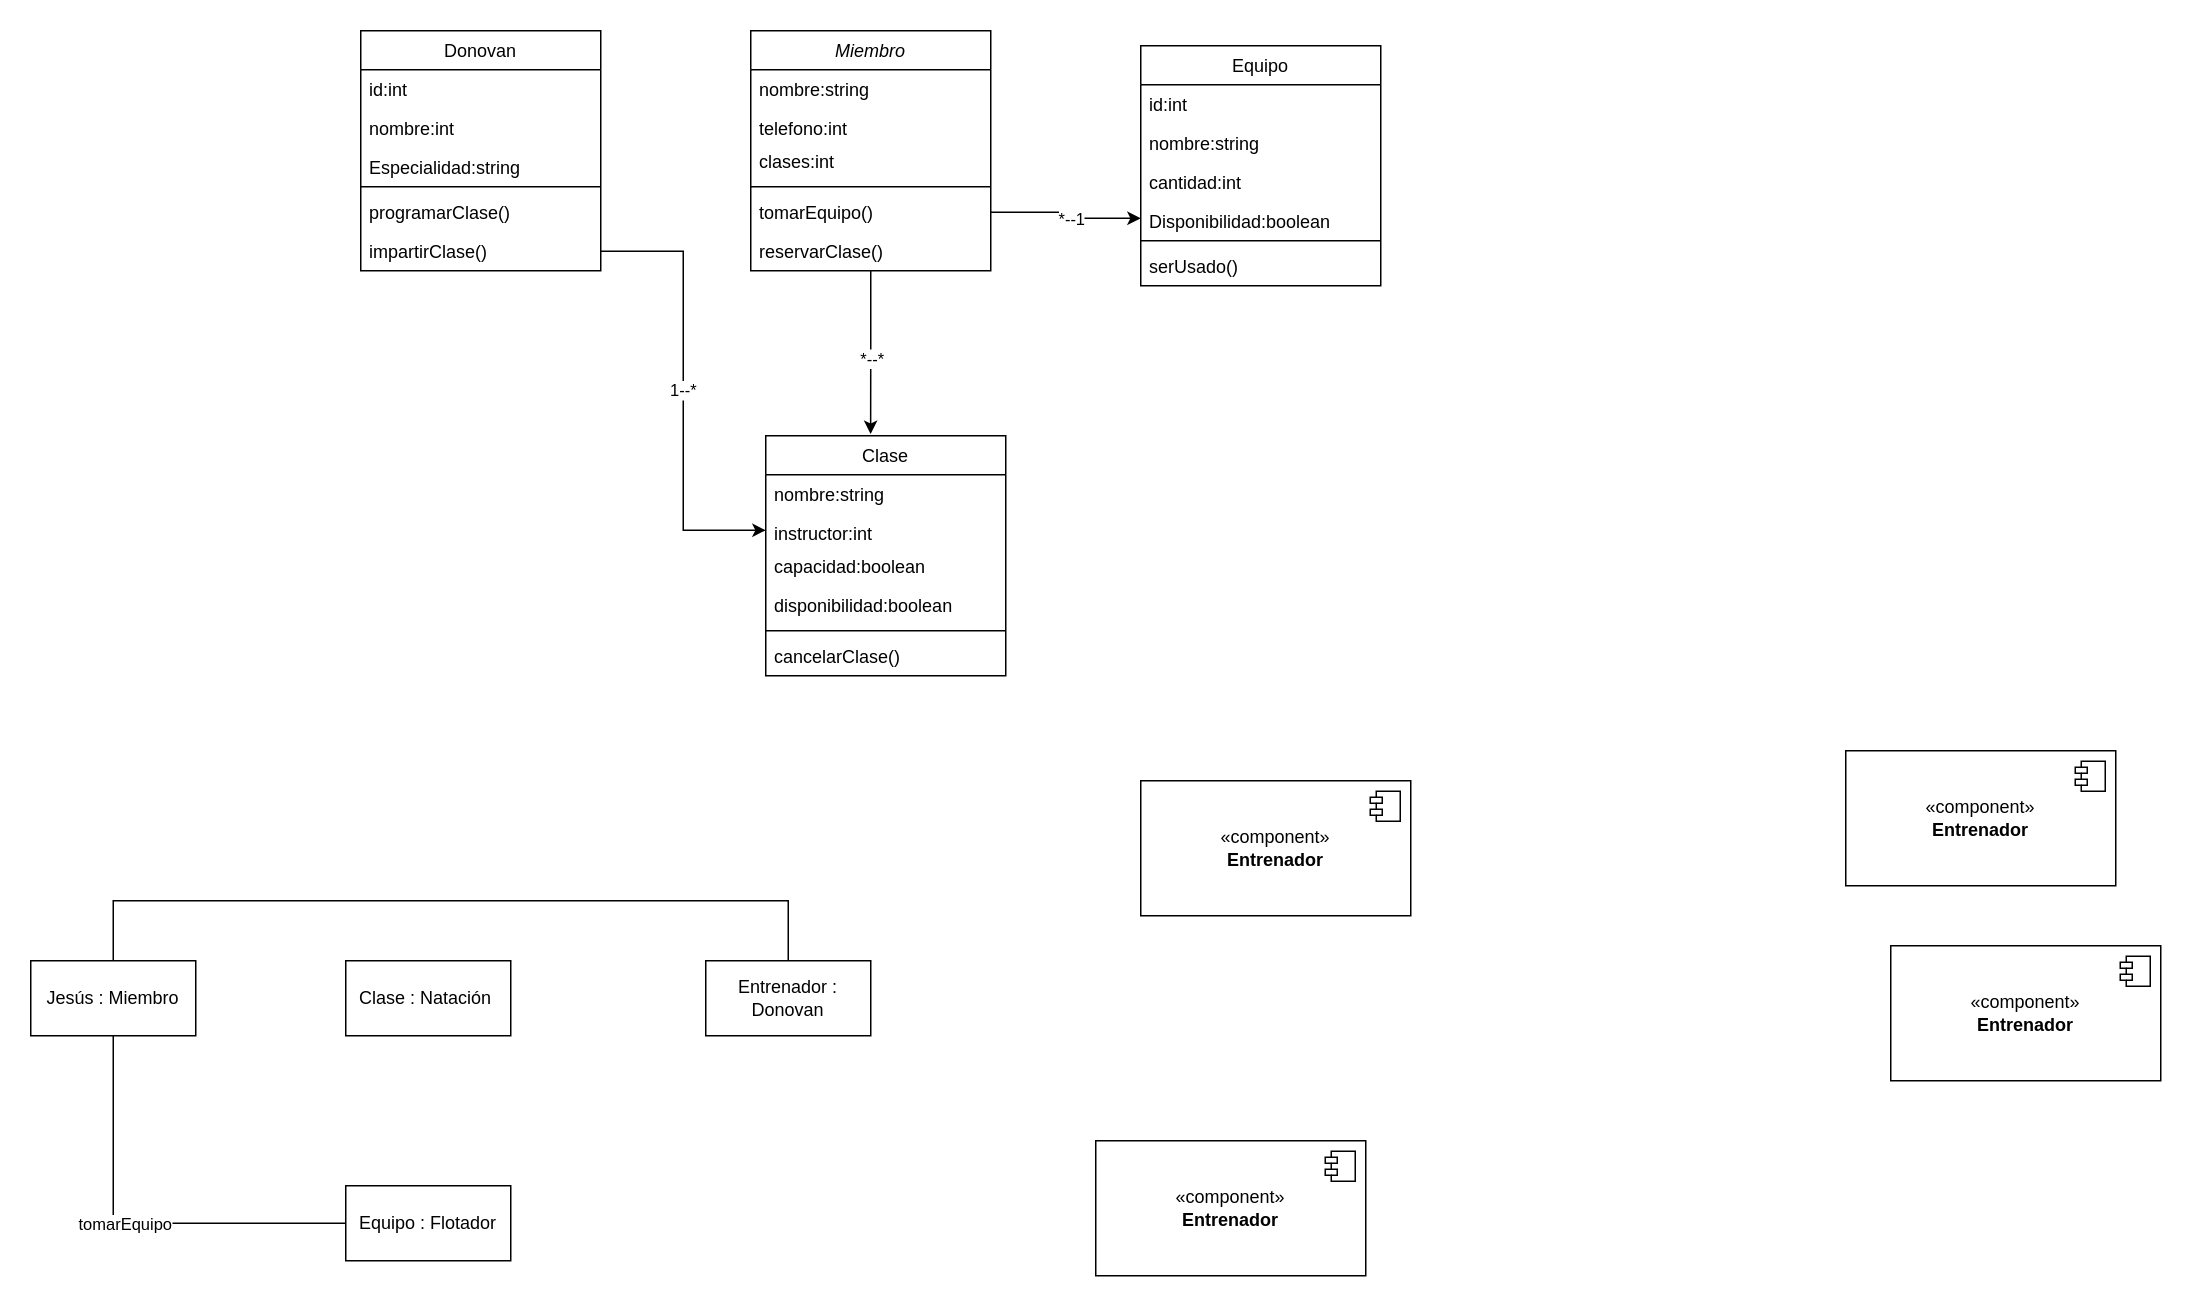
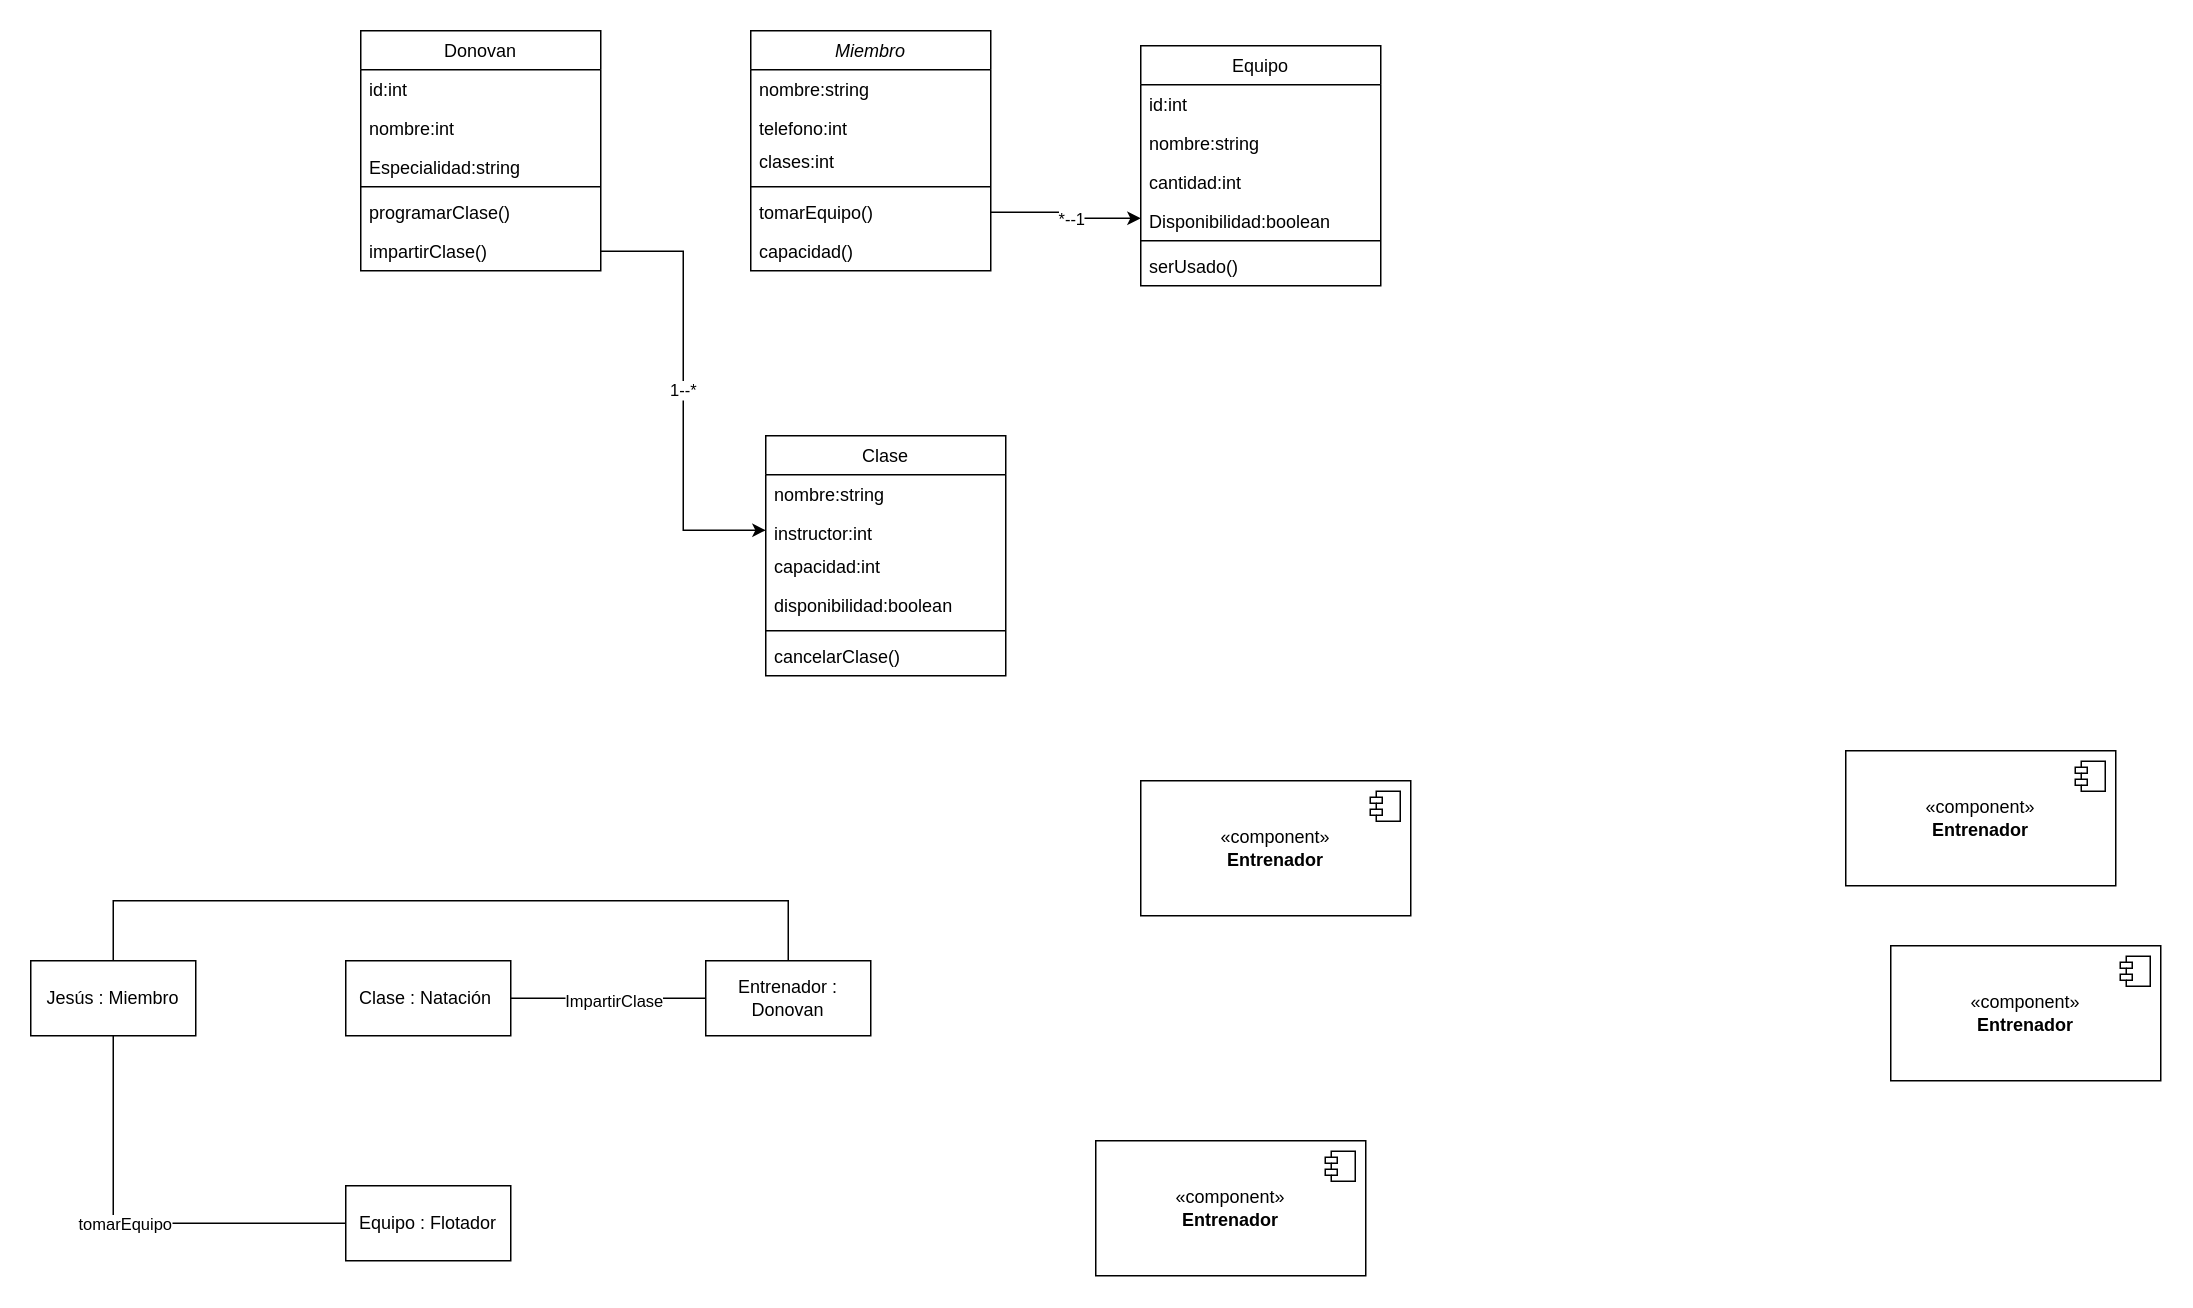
node "reservarClase()": label "reservarClase()" -> "capacidad()"
edge "Miembro" -> "Clase": removed, label "*--*"
node "capacidad:boolean": label "capacidad:boolean" -> "capacidad:int"
edge "Clase : Natación" -- "Entrenador : Donovan": added, label "ImpartirClase"
